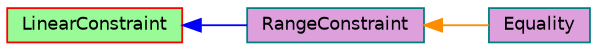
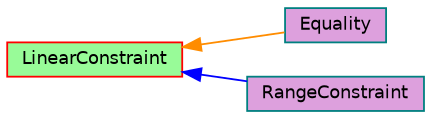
edge "Equality" -> "RangeConstraint": now "Equality" -> "LinearConstraint"
